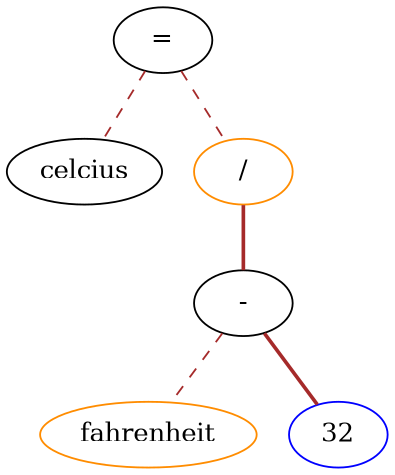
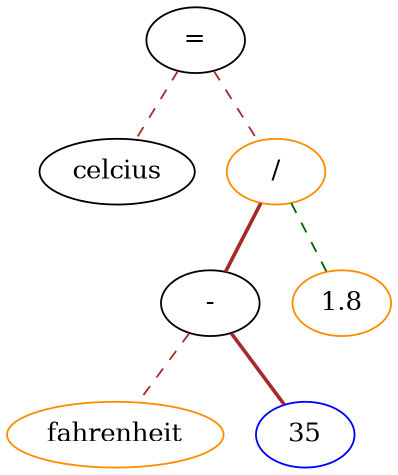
node "1.8": added
node "32": label "32" -> "35"
